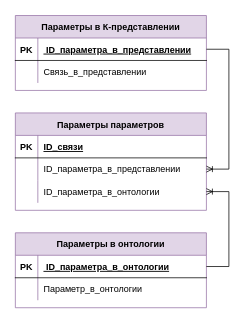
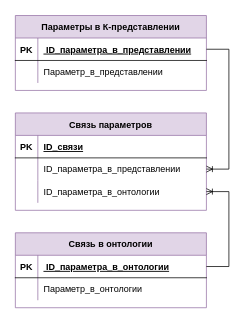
node "Связь_в_представлении": label "Связь_в_представлении" -> "Параметр_в_представлении"
node "Параметры параметров": label "Параметры параметров" -> "Связь параметров"
node "Параметры в онтологии": label "Параметры в онтологии" -> "Связь в онтологии"
